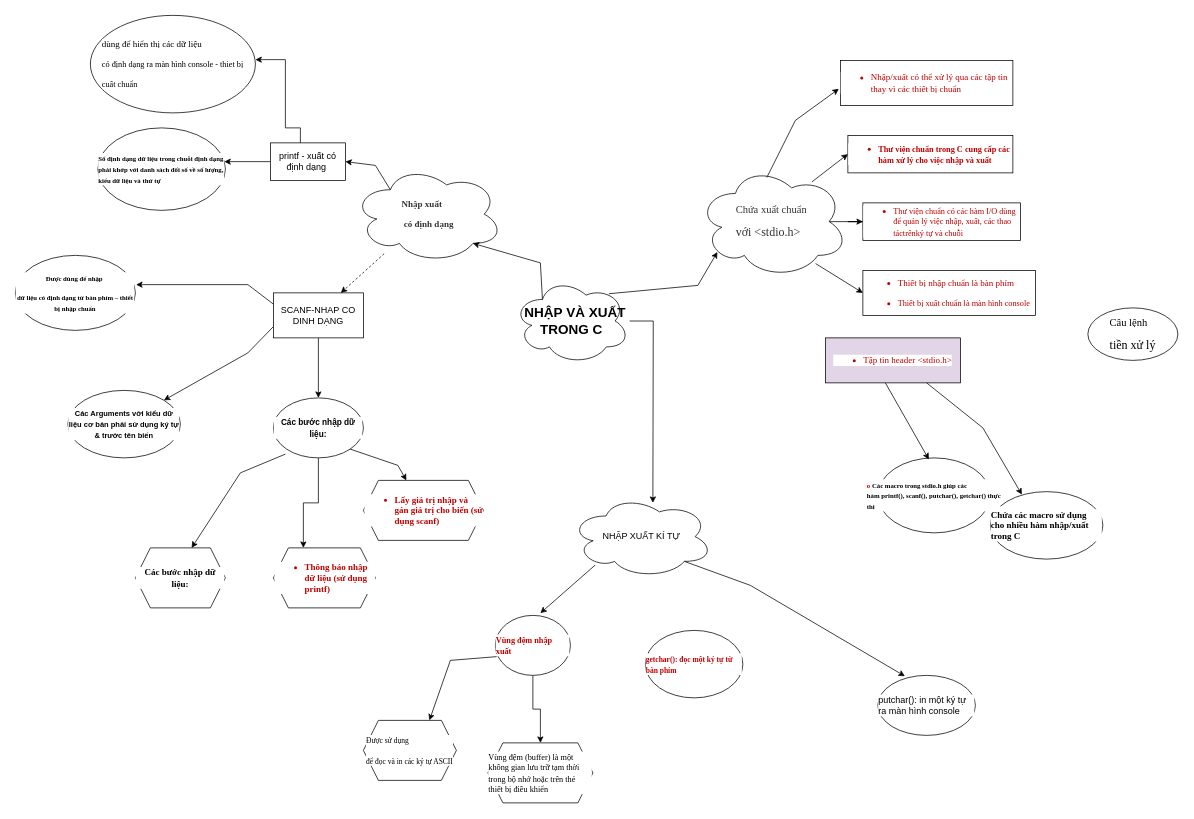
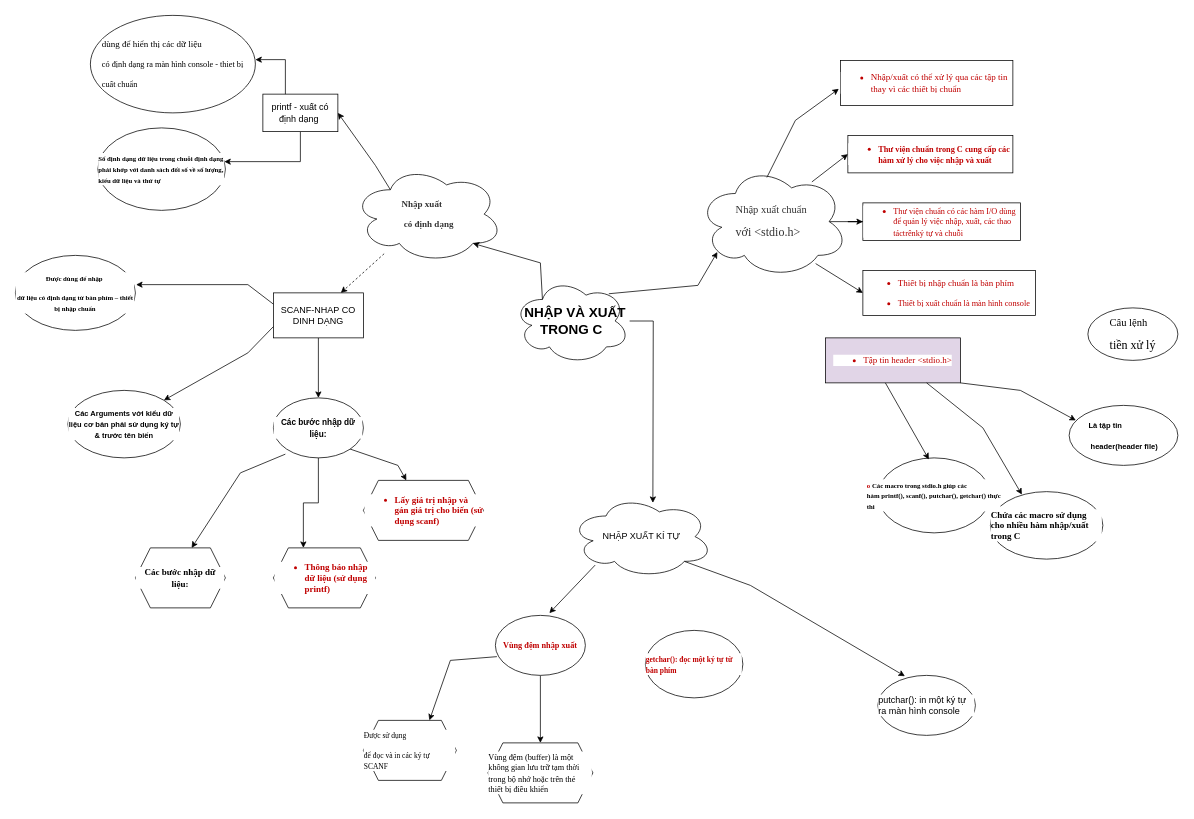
node "printf - xuất có định dạng": moved (308, 162) -> (300, 113)
node "Chứa xuất chuẩn với <stdio.h>": label "Chứa xuất chuẩn với <stdio.h>" -> "Nhập xuất chuẩn với <stdio.h>"
edge "Tập tin header <stdio.h>" -> "Là tập tin header(header file)": added
node "Là tập tin header(header file)": added
node "Vùng đệm nhập xuất": size 75x60 -> 90x60
node "Được sử dụng để đọc và in các ký tự ASCII": label "Được sử dụng để đọc và in các ký tự ASCII" -> "Được sử dụng để đọc và in các ký tự SCANF"
